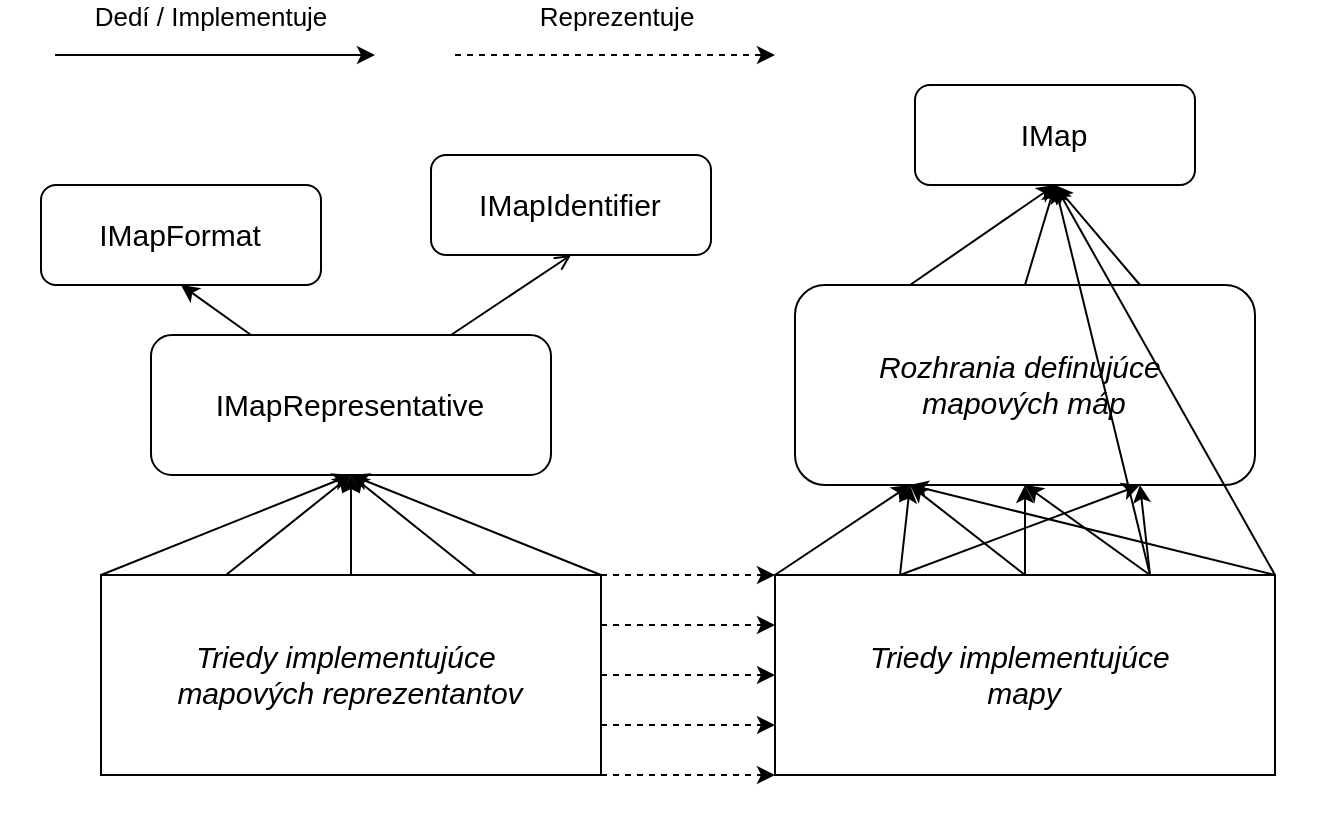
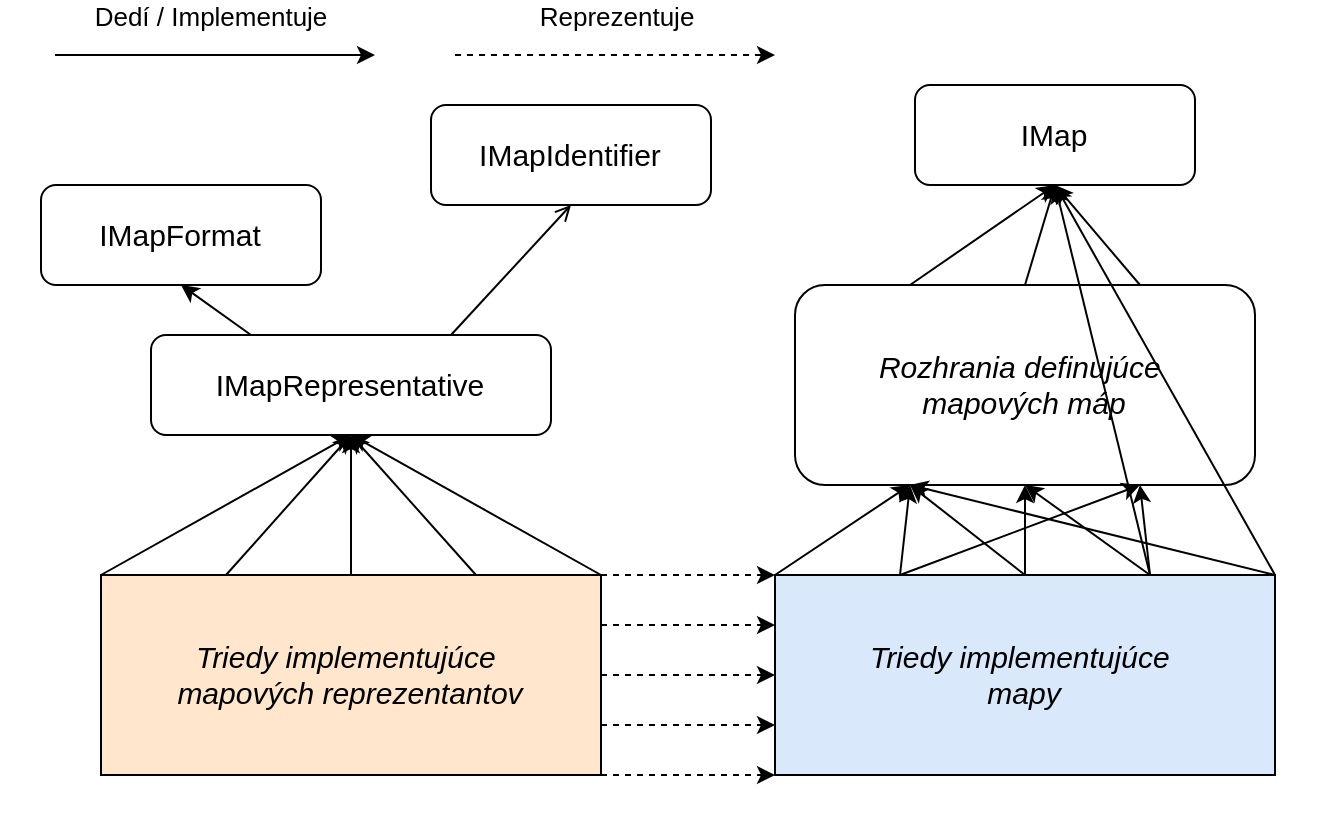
node "IMapIdentifier": moved (571, 205) -> (571, 155)
node "IMapRepresentative": size 400x140 -> 400x100
node "Triedy implementujúce mapových reprezentantov": fillcolor #ffffff -> #ffe6cc
node "Triedy implementujúce mapy": fillcolor #ffffff -> #dae8fc
